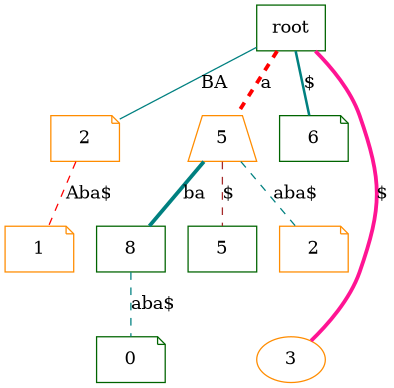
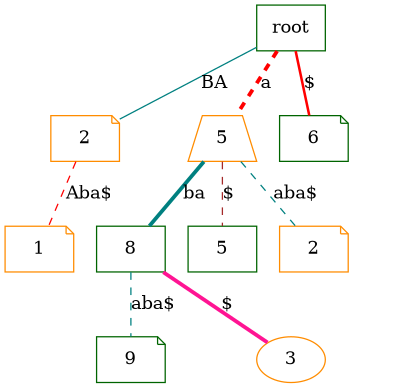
edge "root" -- "6": color teal -> red
edge "root" -- "3": now "8" -- "3"
node "0": label "0" -> "9"
